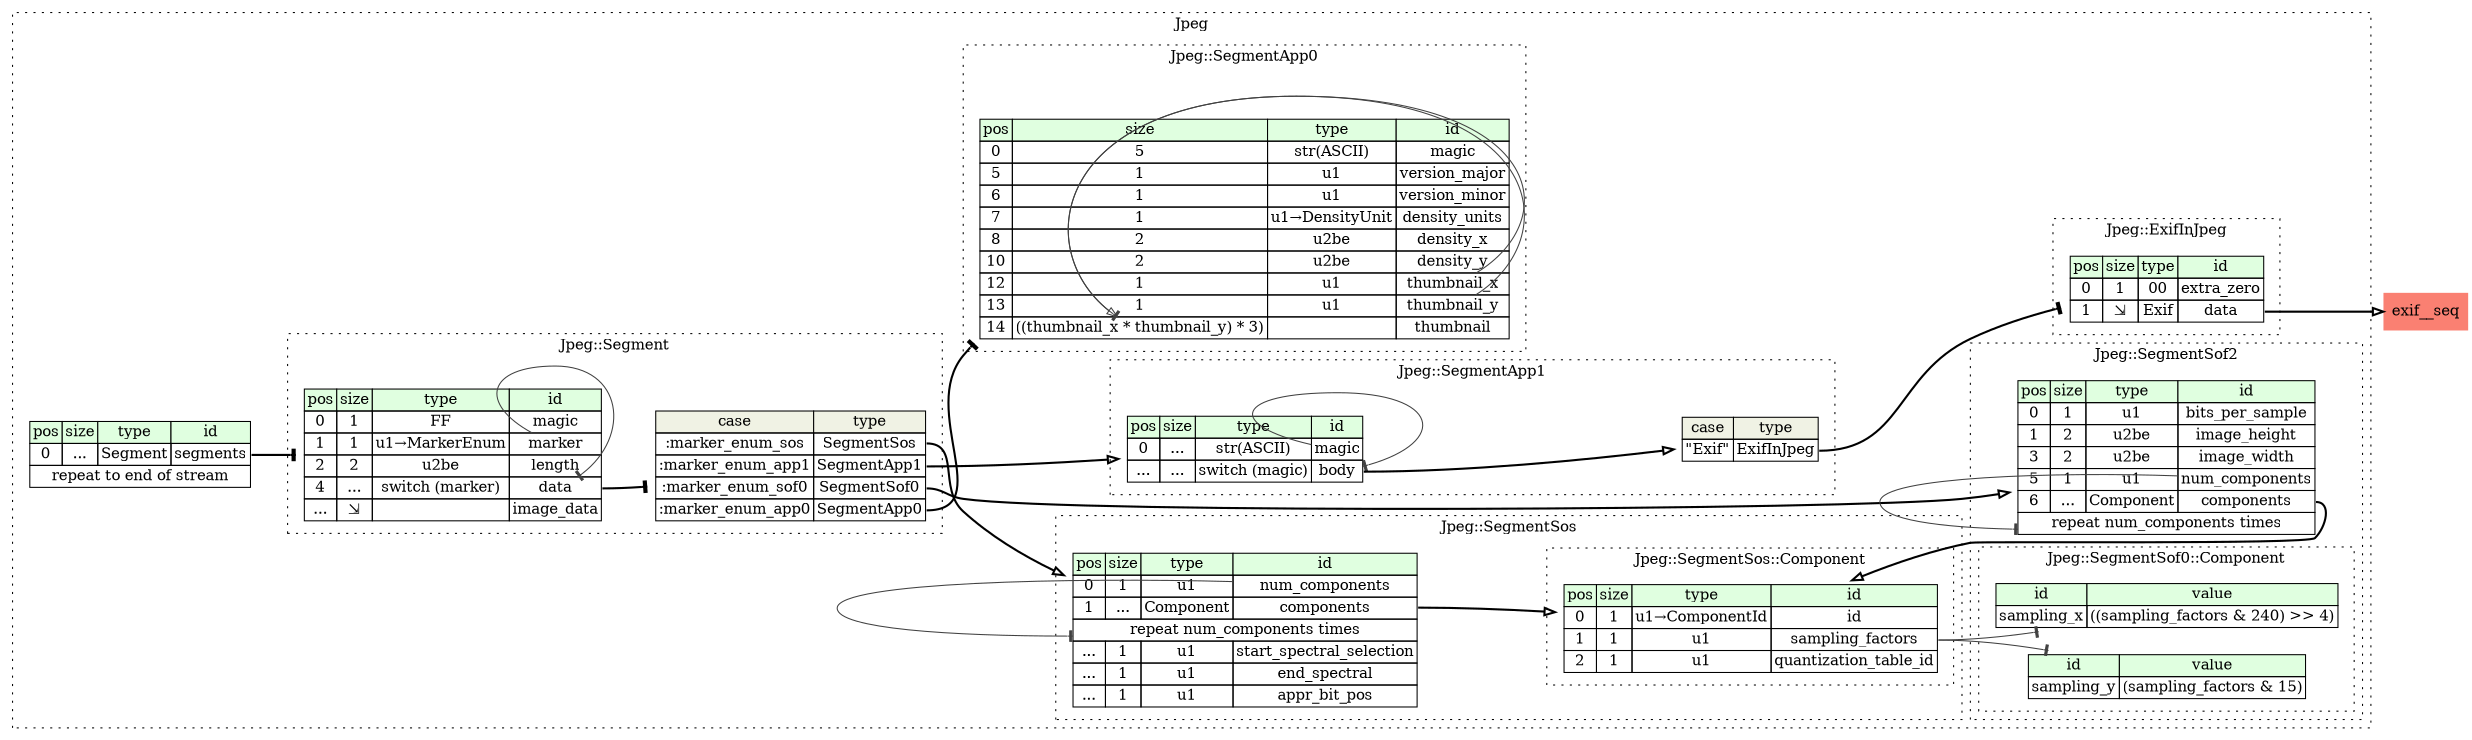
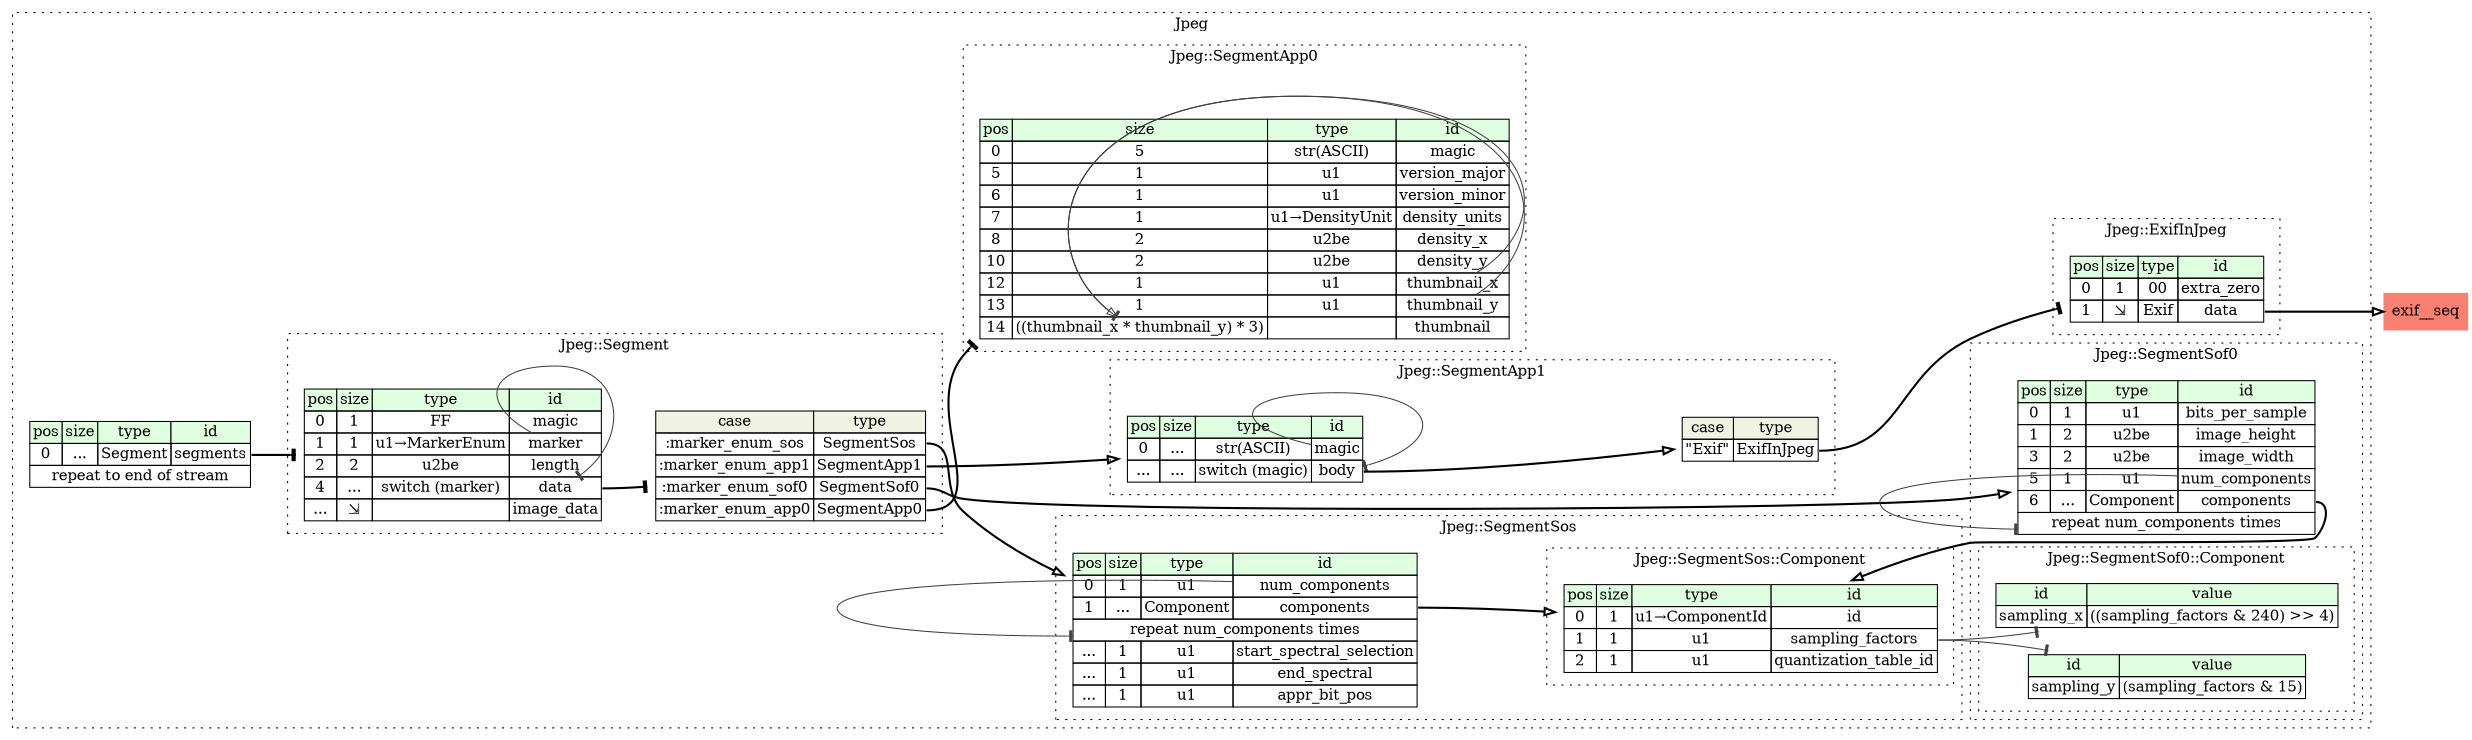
cluster "Jpeg::SegmentSof2": label "Jpeg::SegmentSof2" -> "Jpeg::SegmentSof0"
